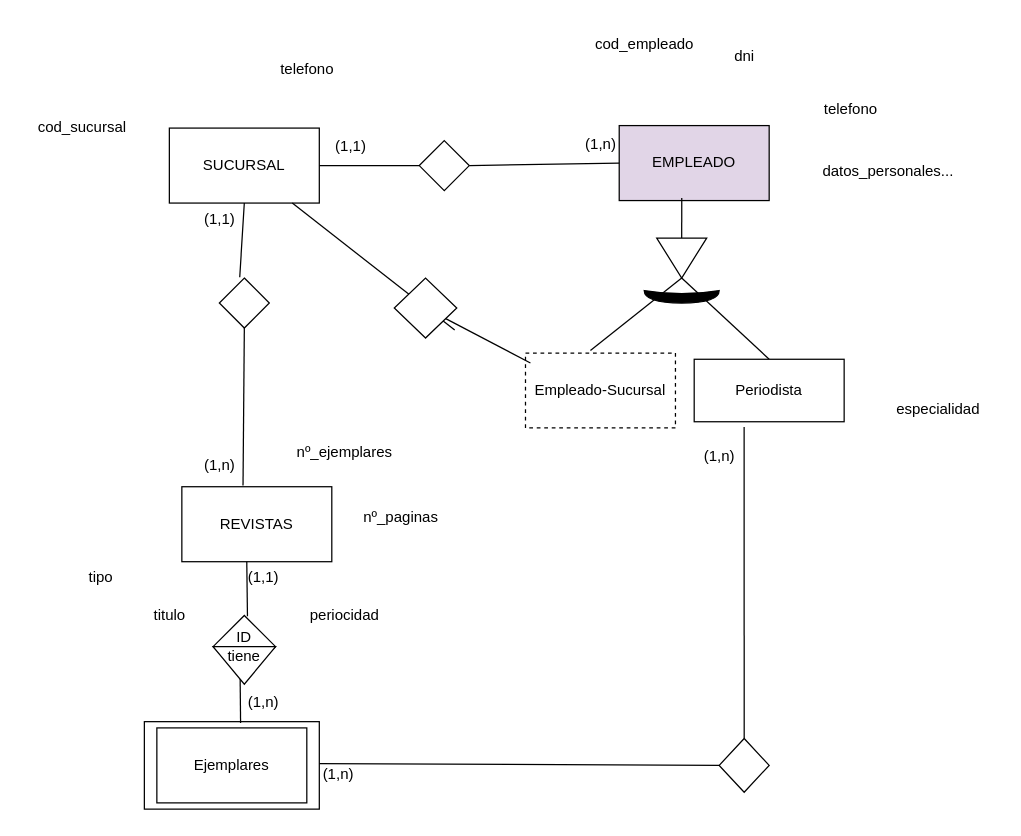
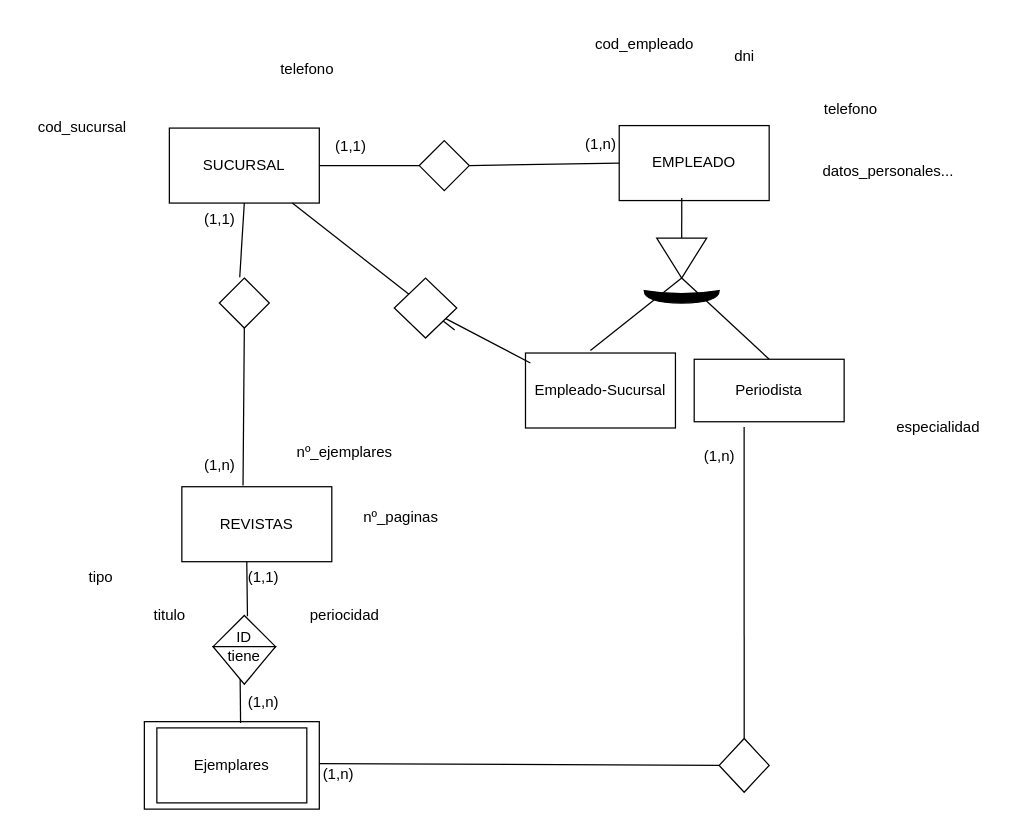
node "EMPLEADO": fillcolor #e1d5e7 -> #ffffff
node "Empleado-Sucursal": style dashed -> solid
node "especialidad": moved (938, 409) -> (938, 428)
